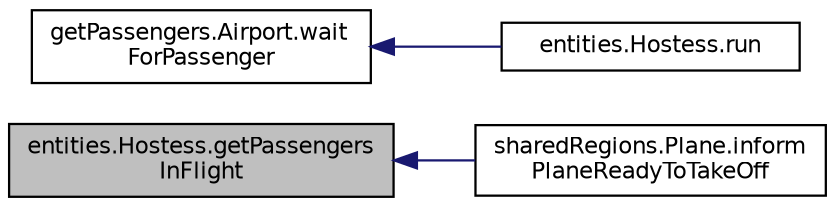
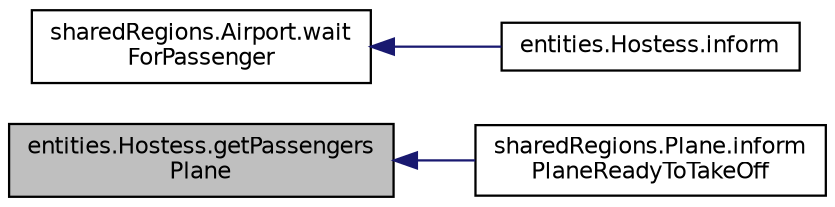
node "getPassengers.Airport.wait ForPassenger": label "getPassengers.Airport.wait ForPassenger" -> "sharedRegions.Airport.wait ForPassenger"
node "entities.Hostess.run": label "entities.Hostess.run" -> "entities.Hostess.inform"
node "entities.Hostess.getPassengers InFlight": label "entities.Hostess.getPassengers InFlight" -> "entities.Hostess.getPassengers Plane"
